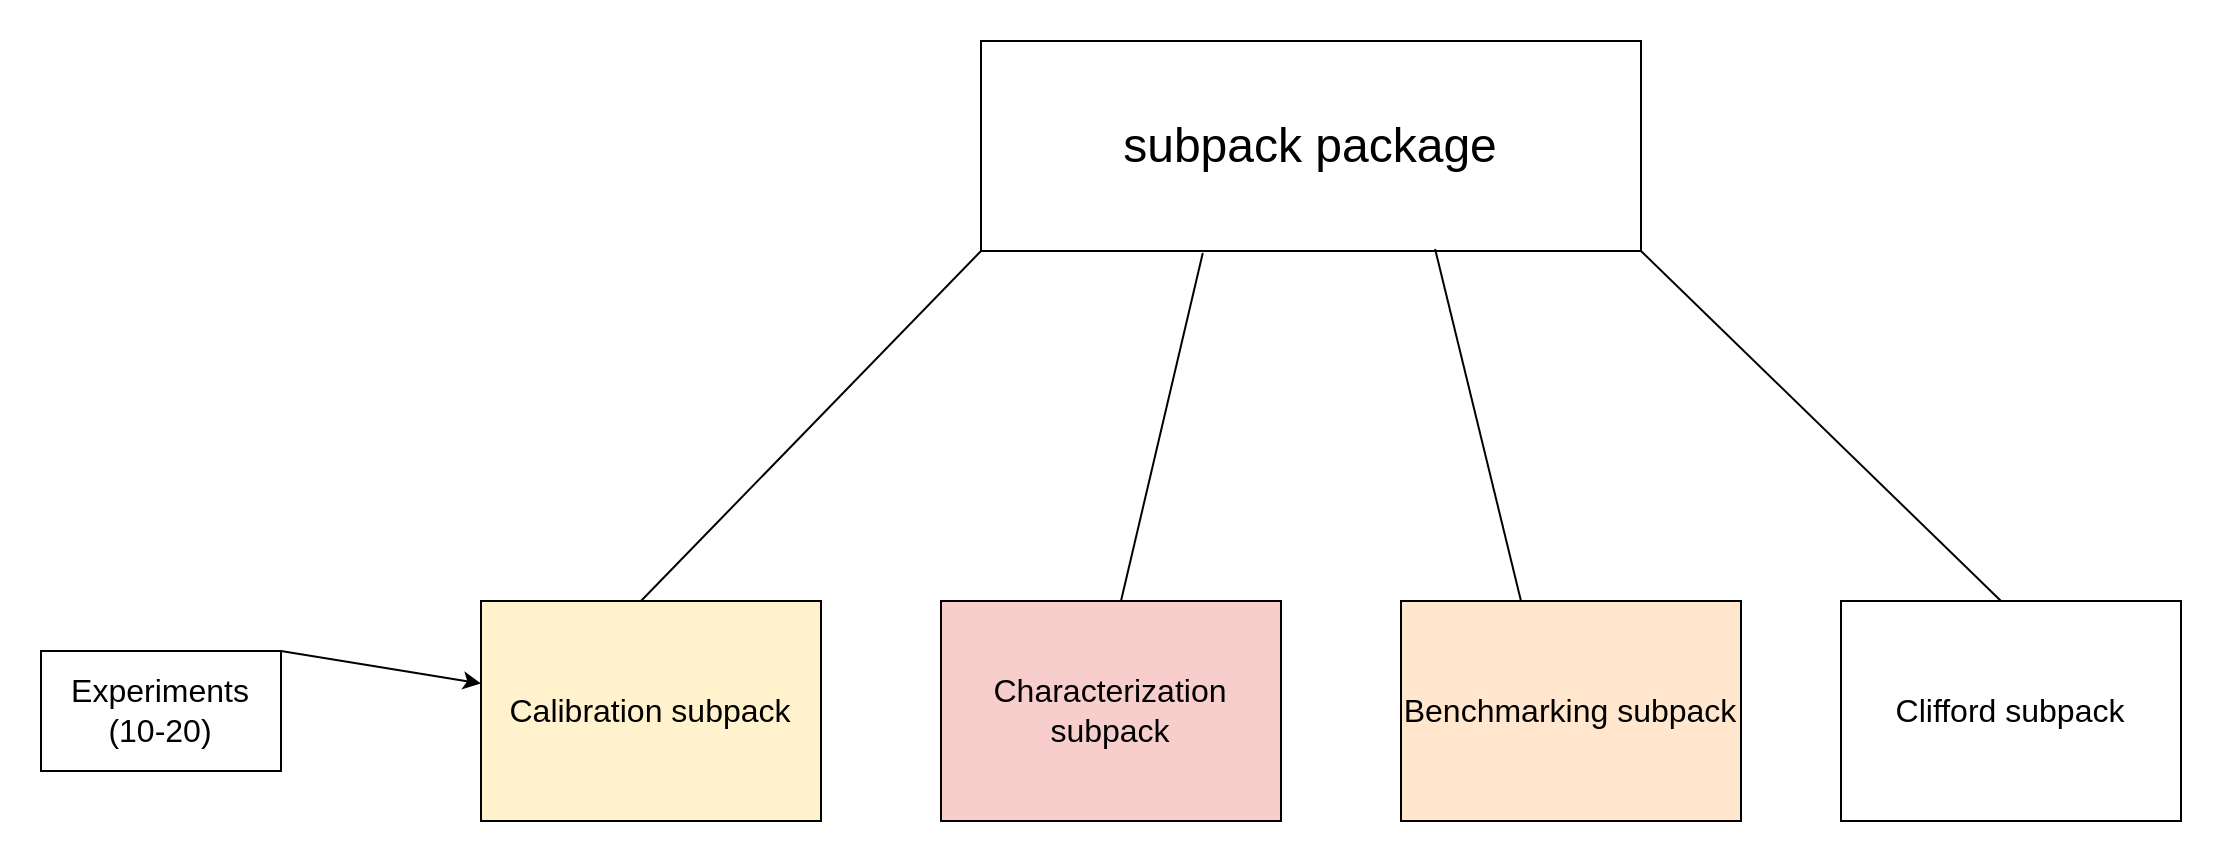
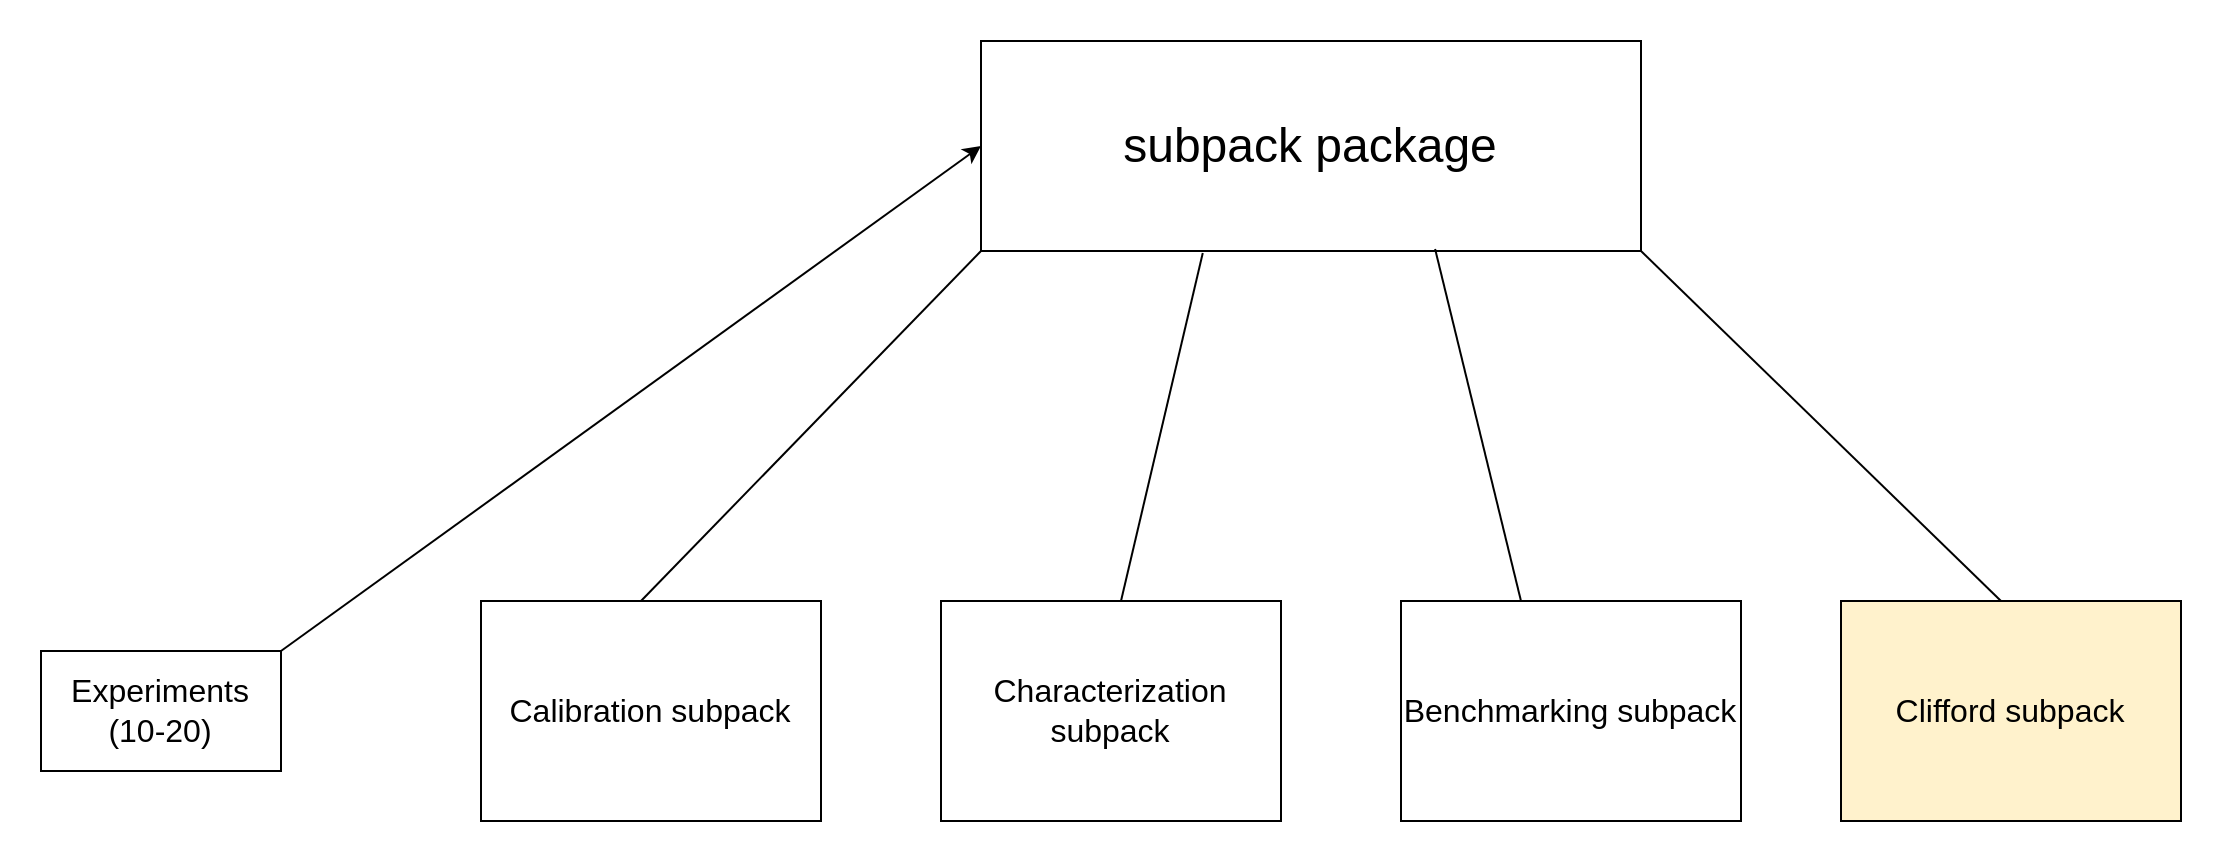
edge "Experiments (10-20)" -> "Calibration subpack": now "Experiments (10-20)" -> "subpack package"
node "Calibration subpack": fillcolor #fff2cc -> #ffffff
node "Characterization subpack": fillcolor #f8cecc -> #ffffff
node "Benchmarking subpack": fillcolor #ffe6cc -> #ffffff
node "Clifford subpack": fillcolor #ffffff -> #fff2cc
